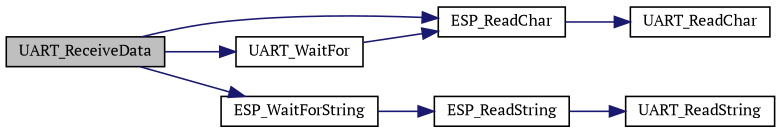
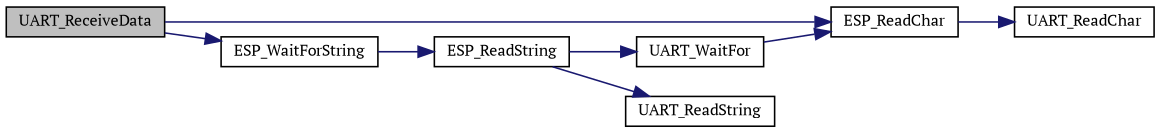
edge "UART_ReceiveData" -> "UART_WaitFor": now "ESP_ReadString" -> "UART_WaitFor"
